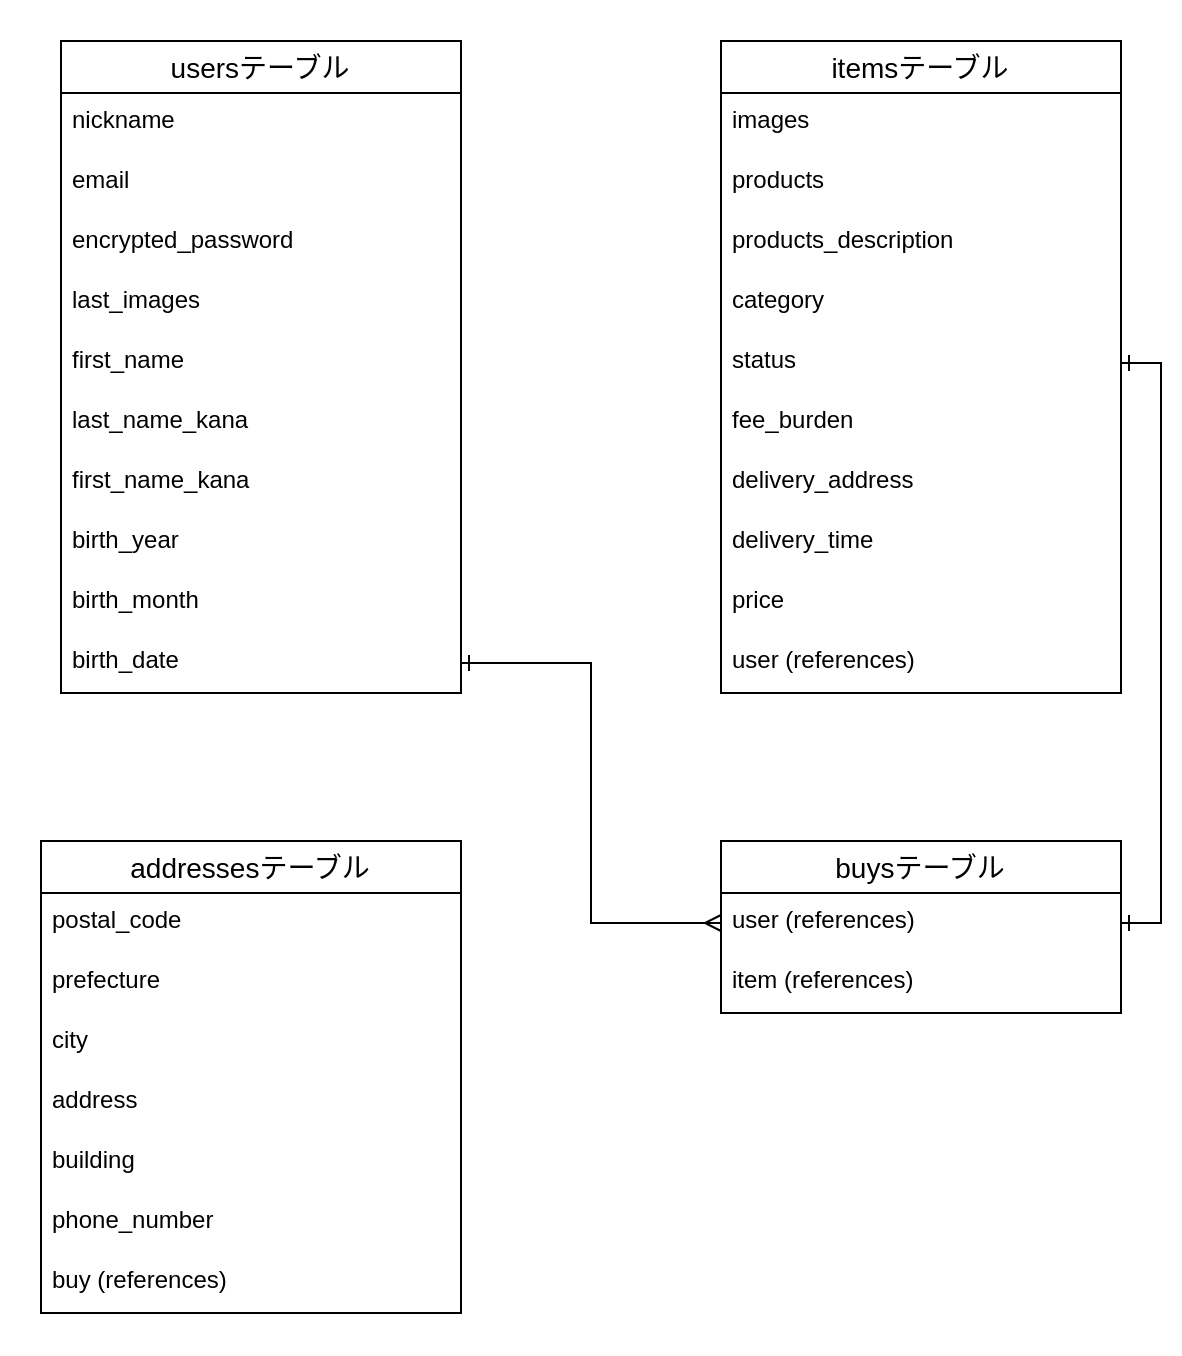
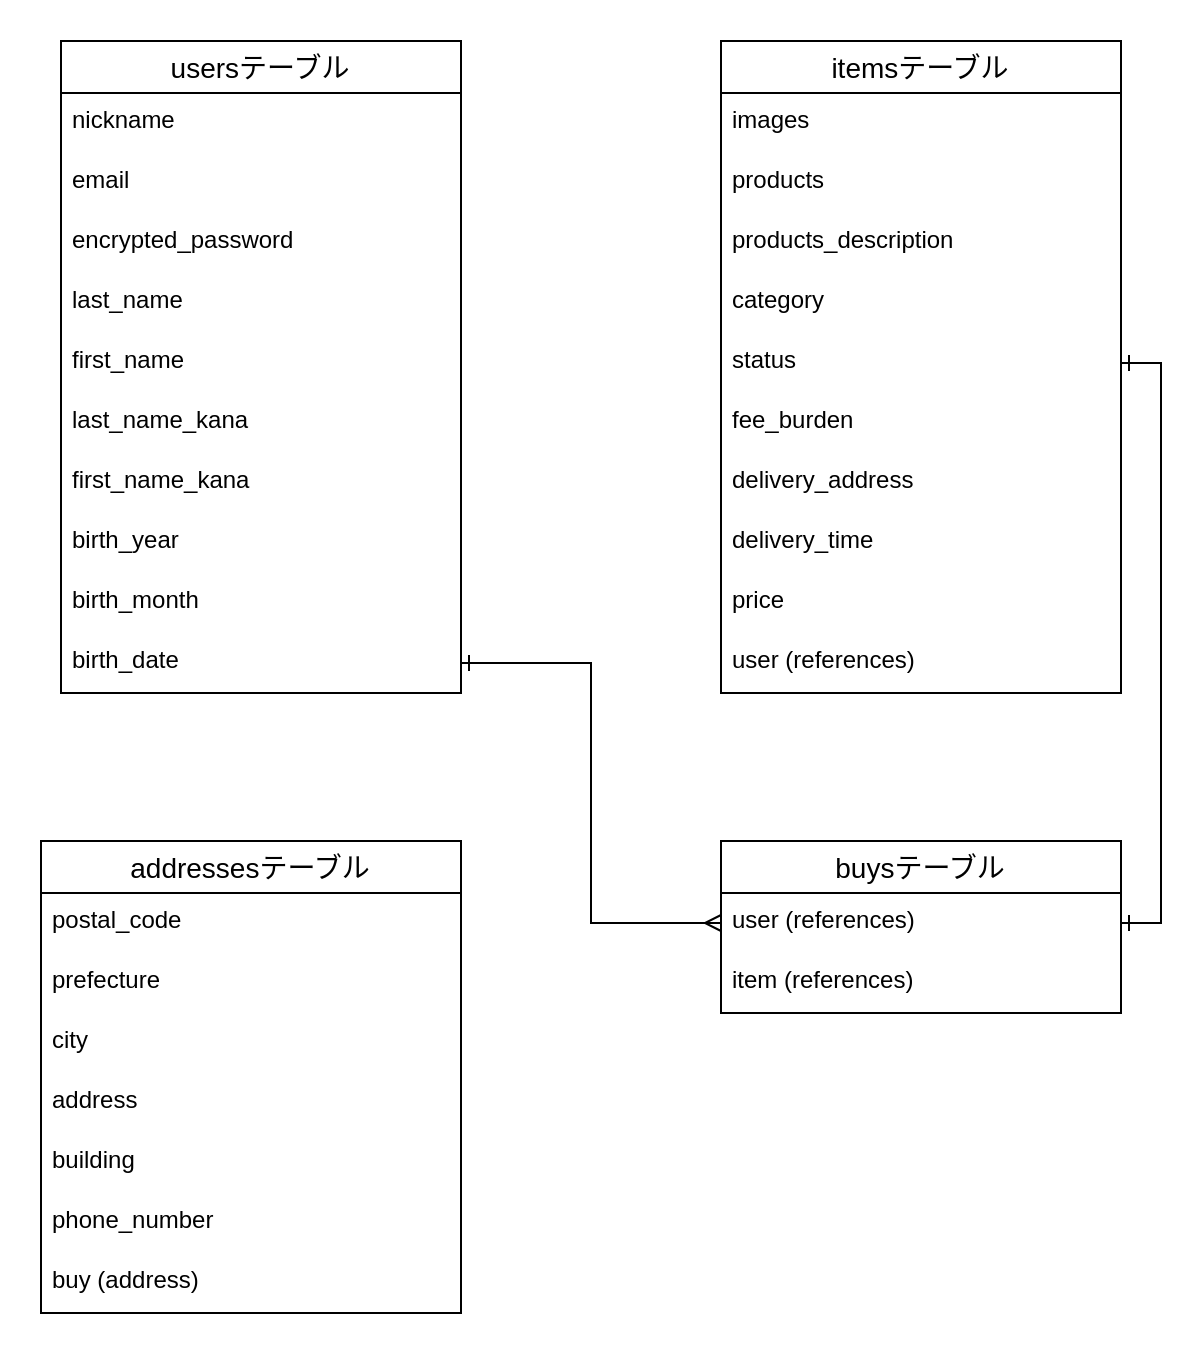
node "last_images": label "last_images" -> "last_name"
node "buy (references)": label "buy (references)" -> "buy (address)"
